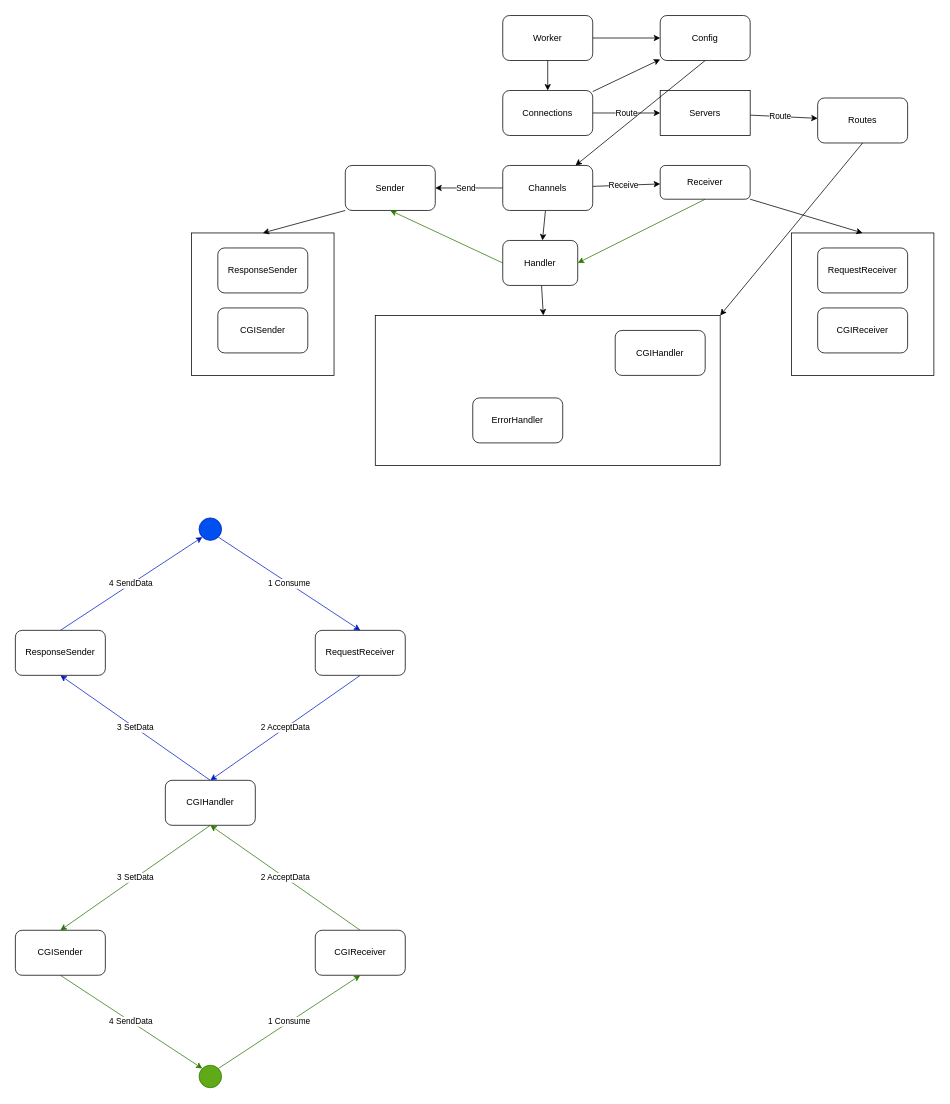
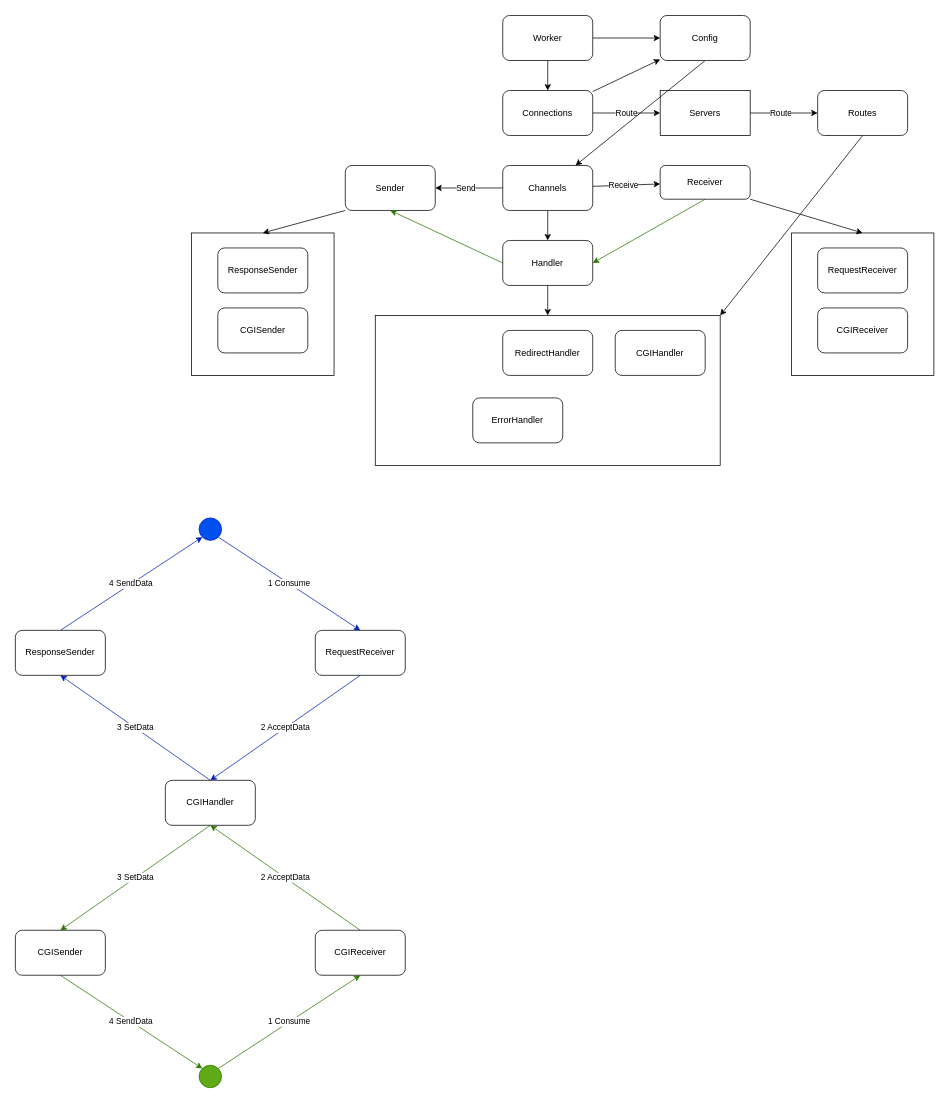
node "Routes": moved (863, 120) -> (863, 113)
node "Handler": size 75x45 -> 90x45
node "RedirectHandler": added
